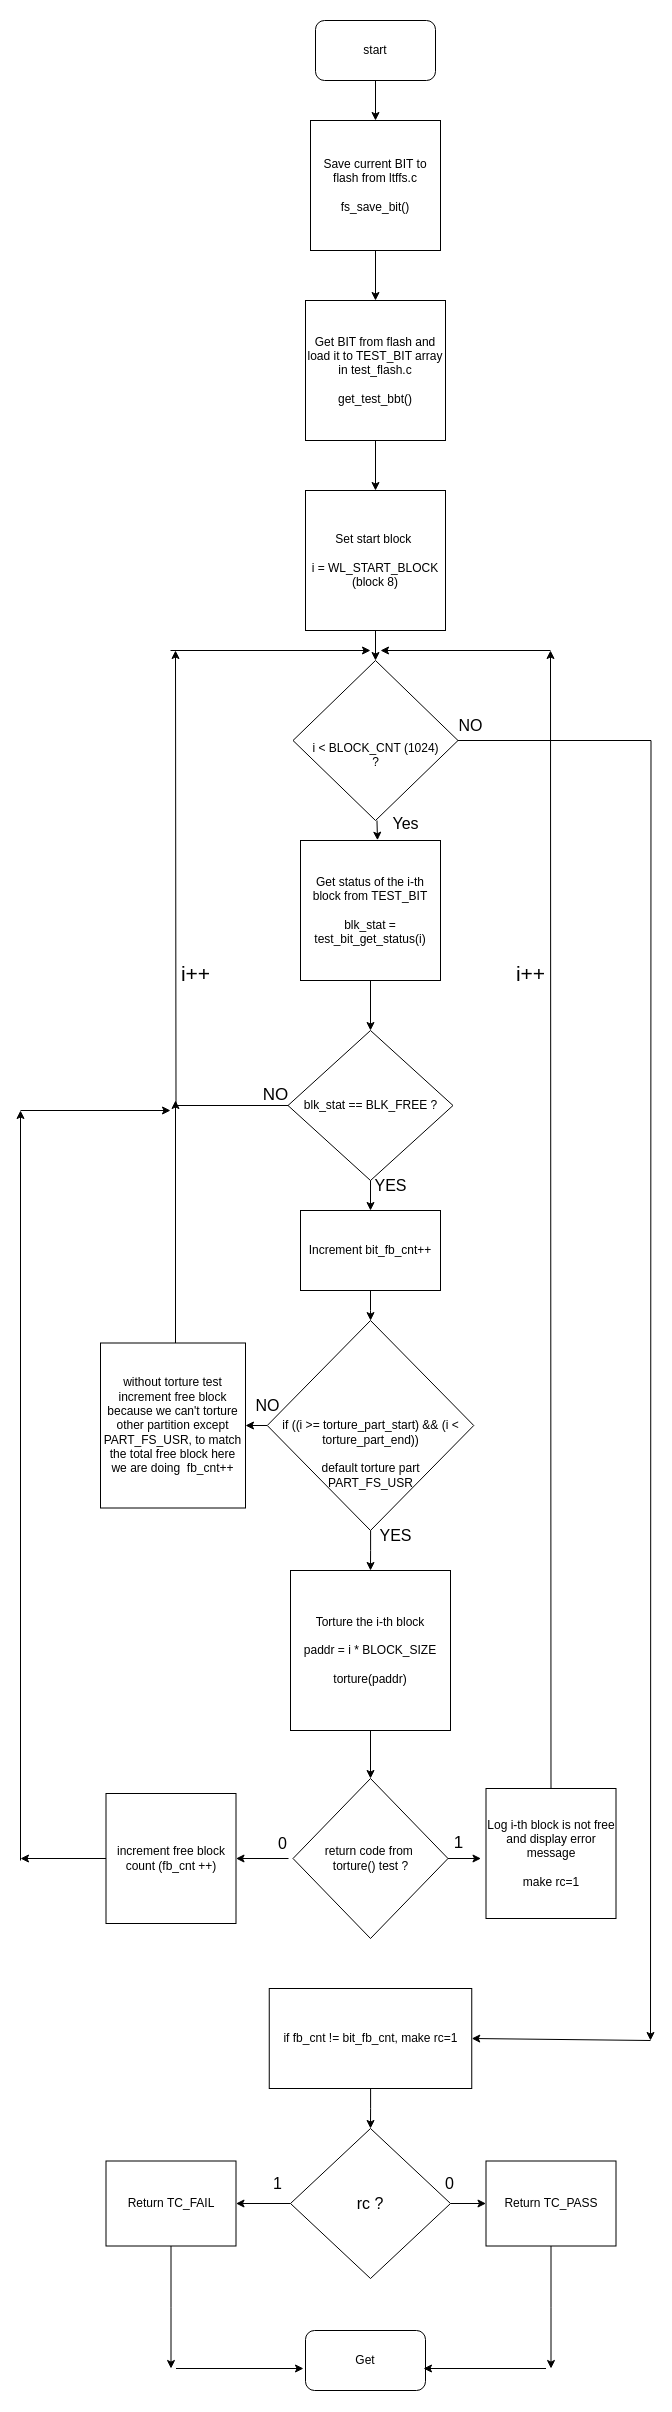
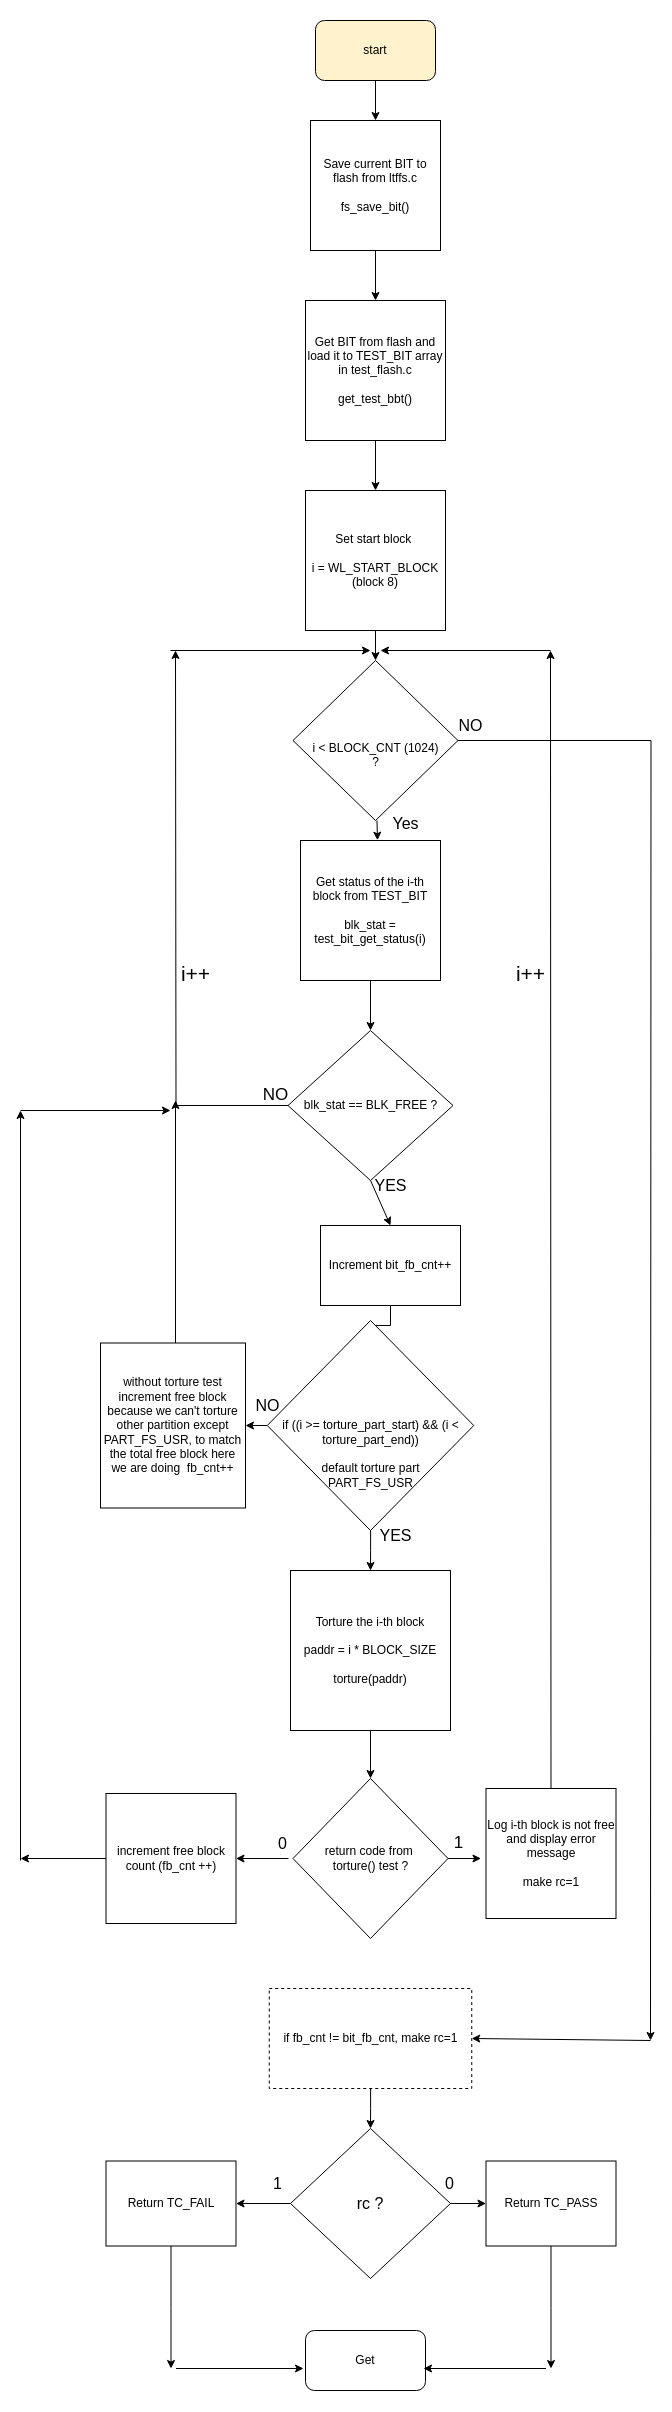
node "start": fillcolor #ffffff -> #fff2cc
node "Increment bit_fb_cnt++": moved (371, 1251) -> (391, 1266)
node "if fb_cnt != bit_fb_cnt, make rc=1": style solid -> dashed
